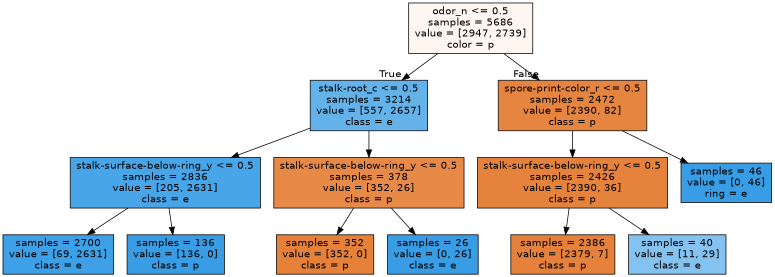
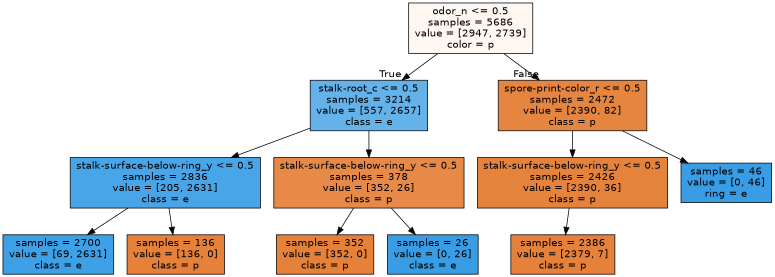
node "samples = 136 value = [136, 0] class = p": fillcolor #399de5 -> #e58139
node "samples = 40 value = [11, 29] class = e": removed
